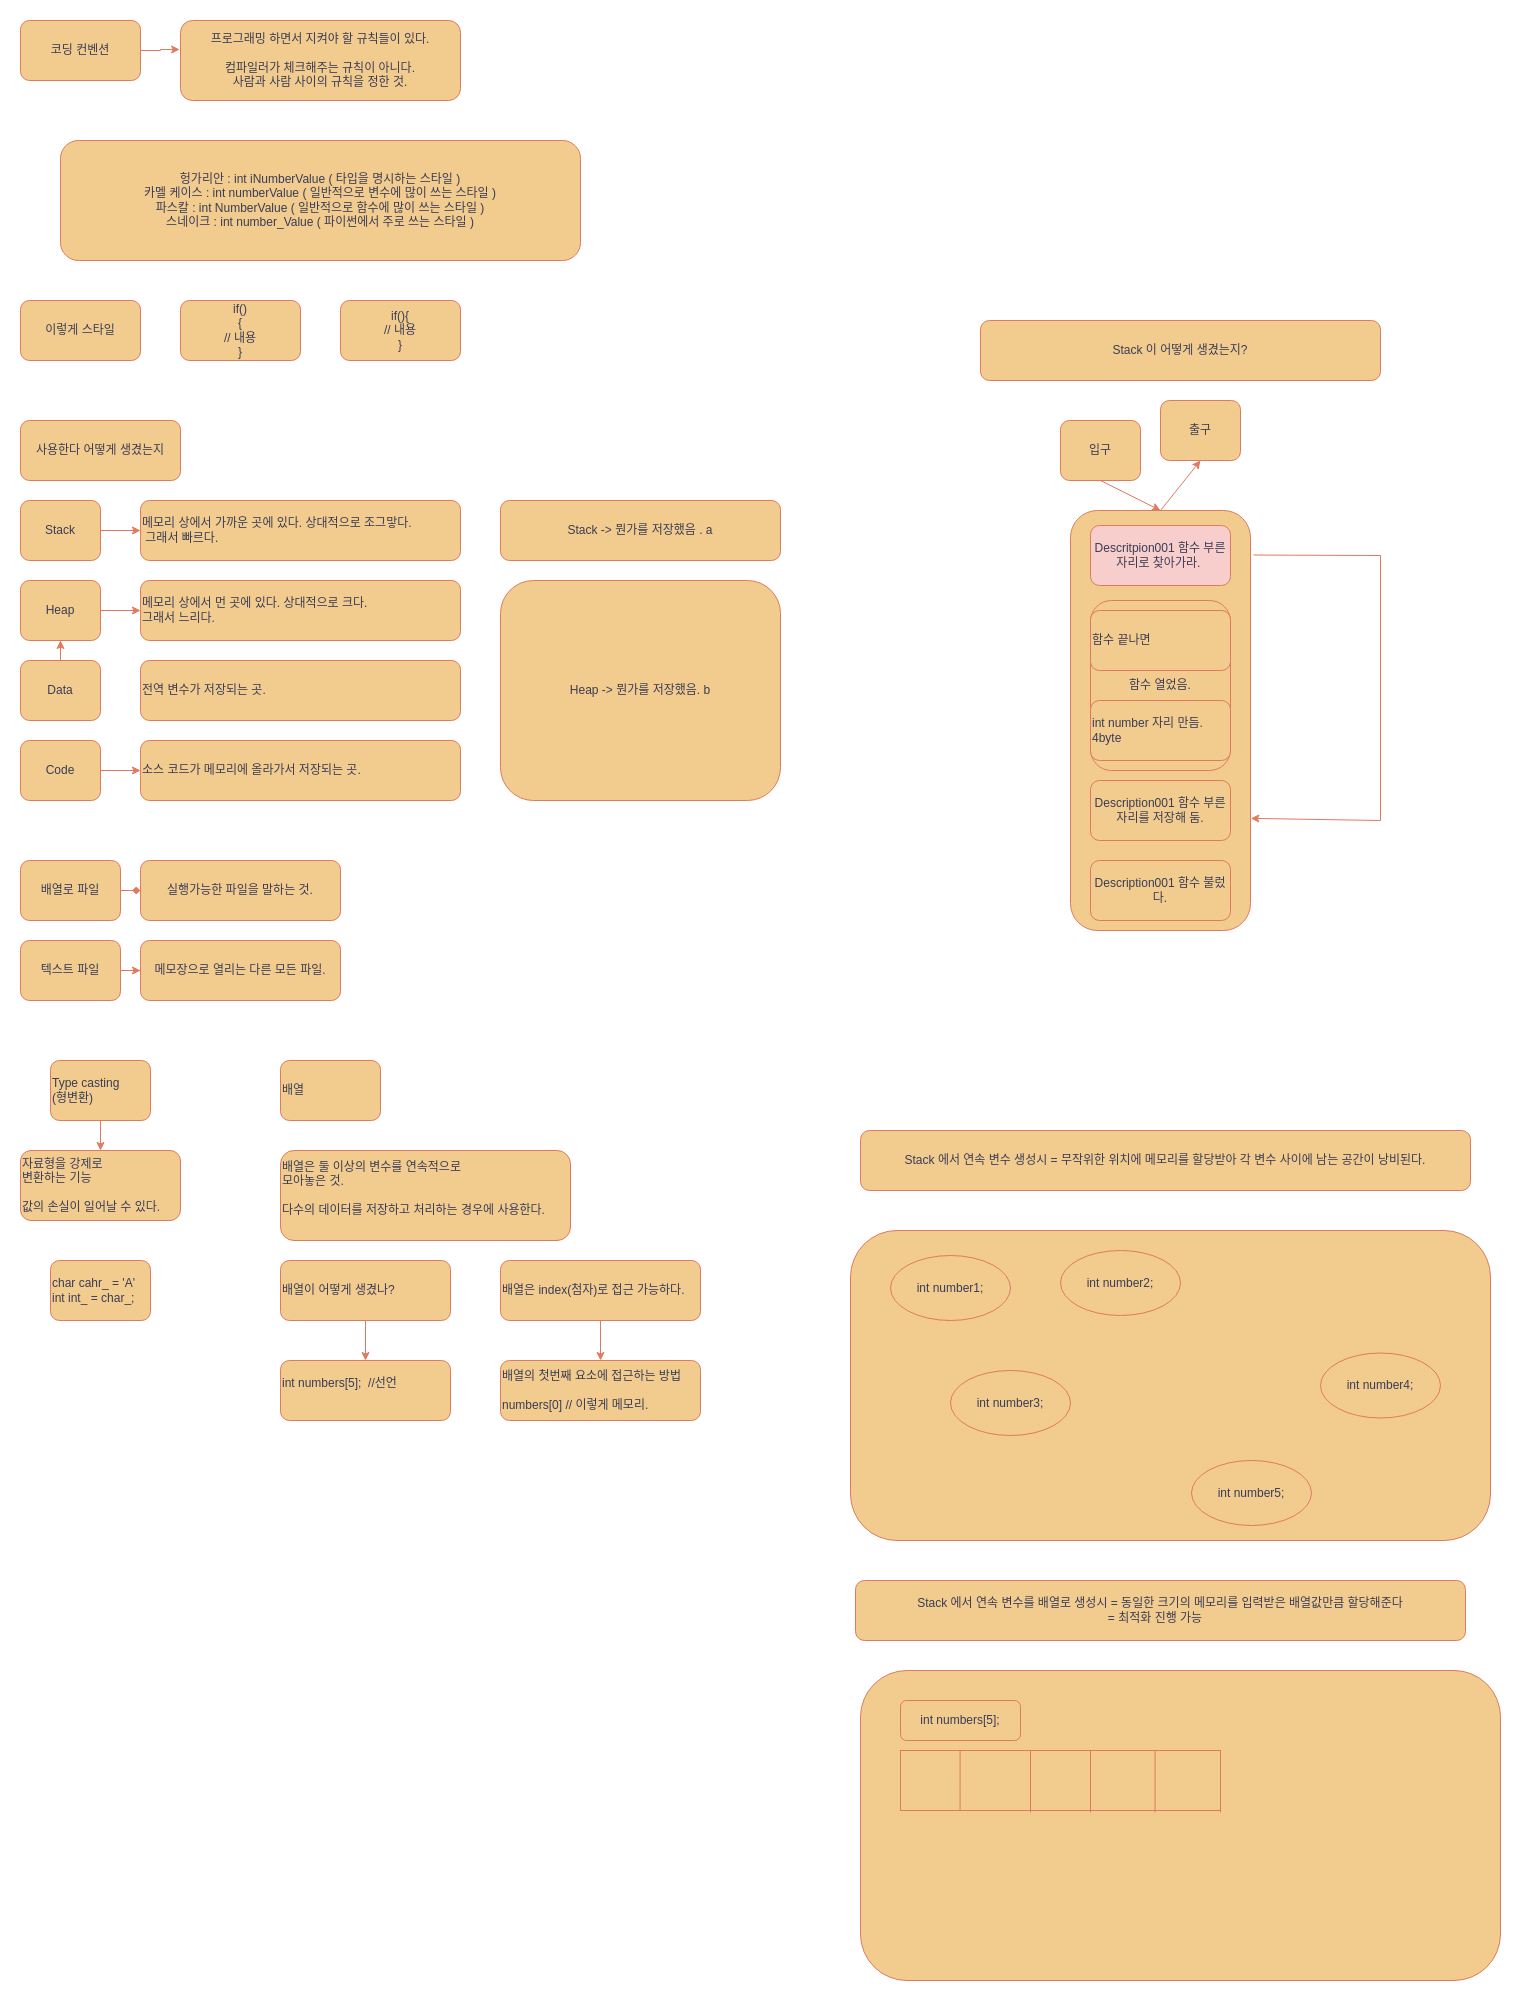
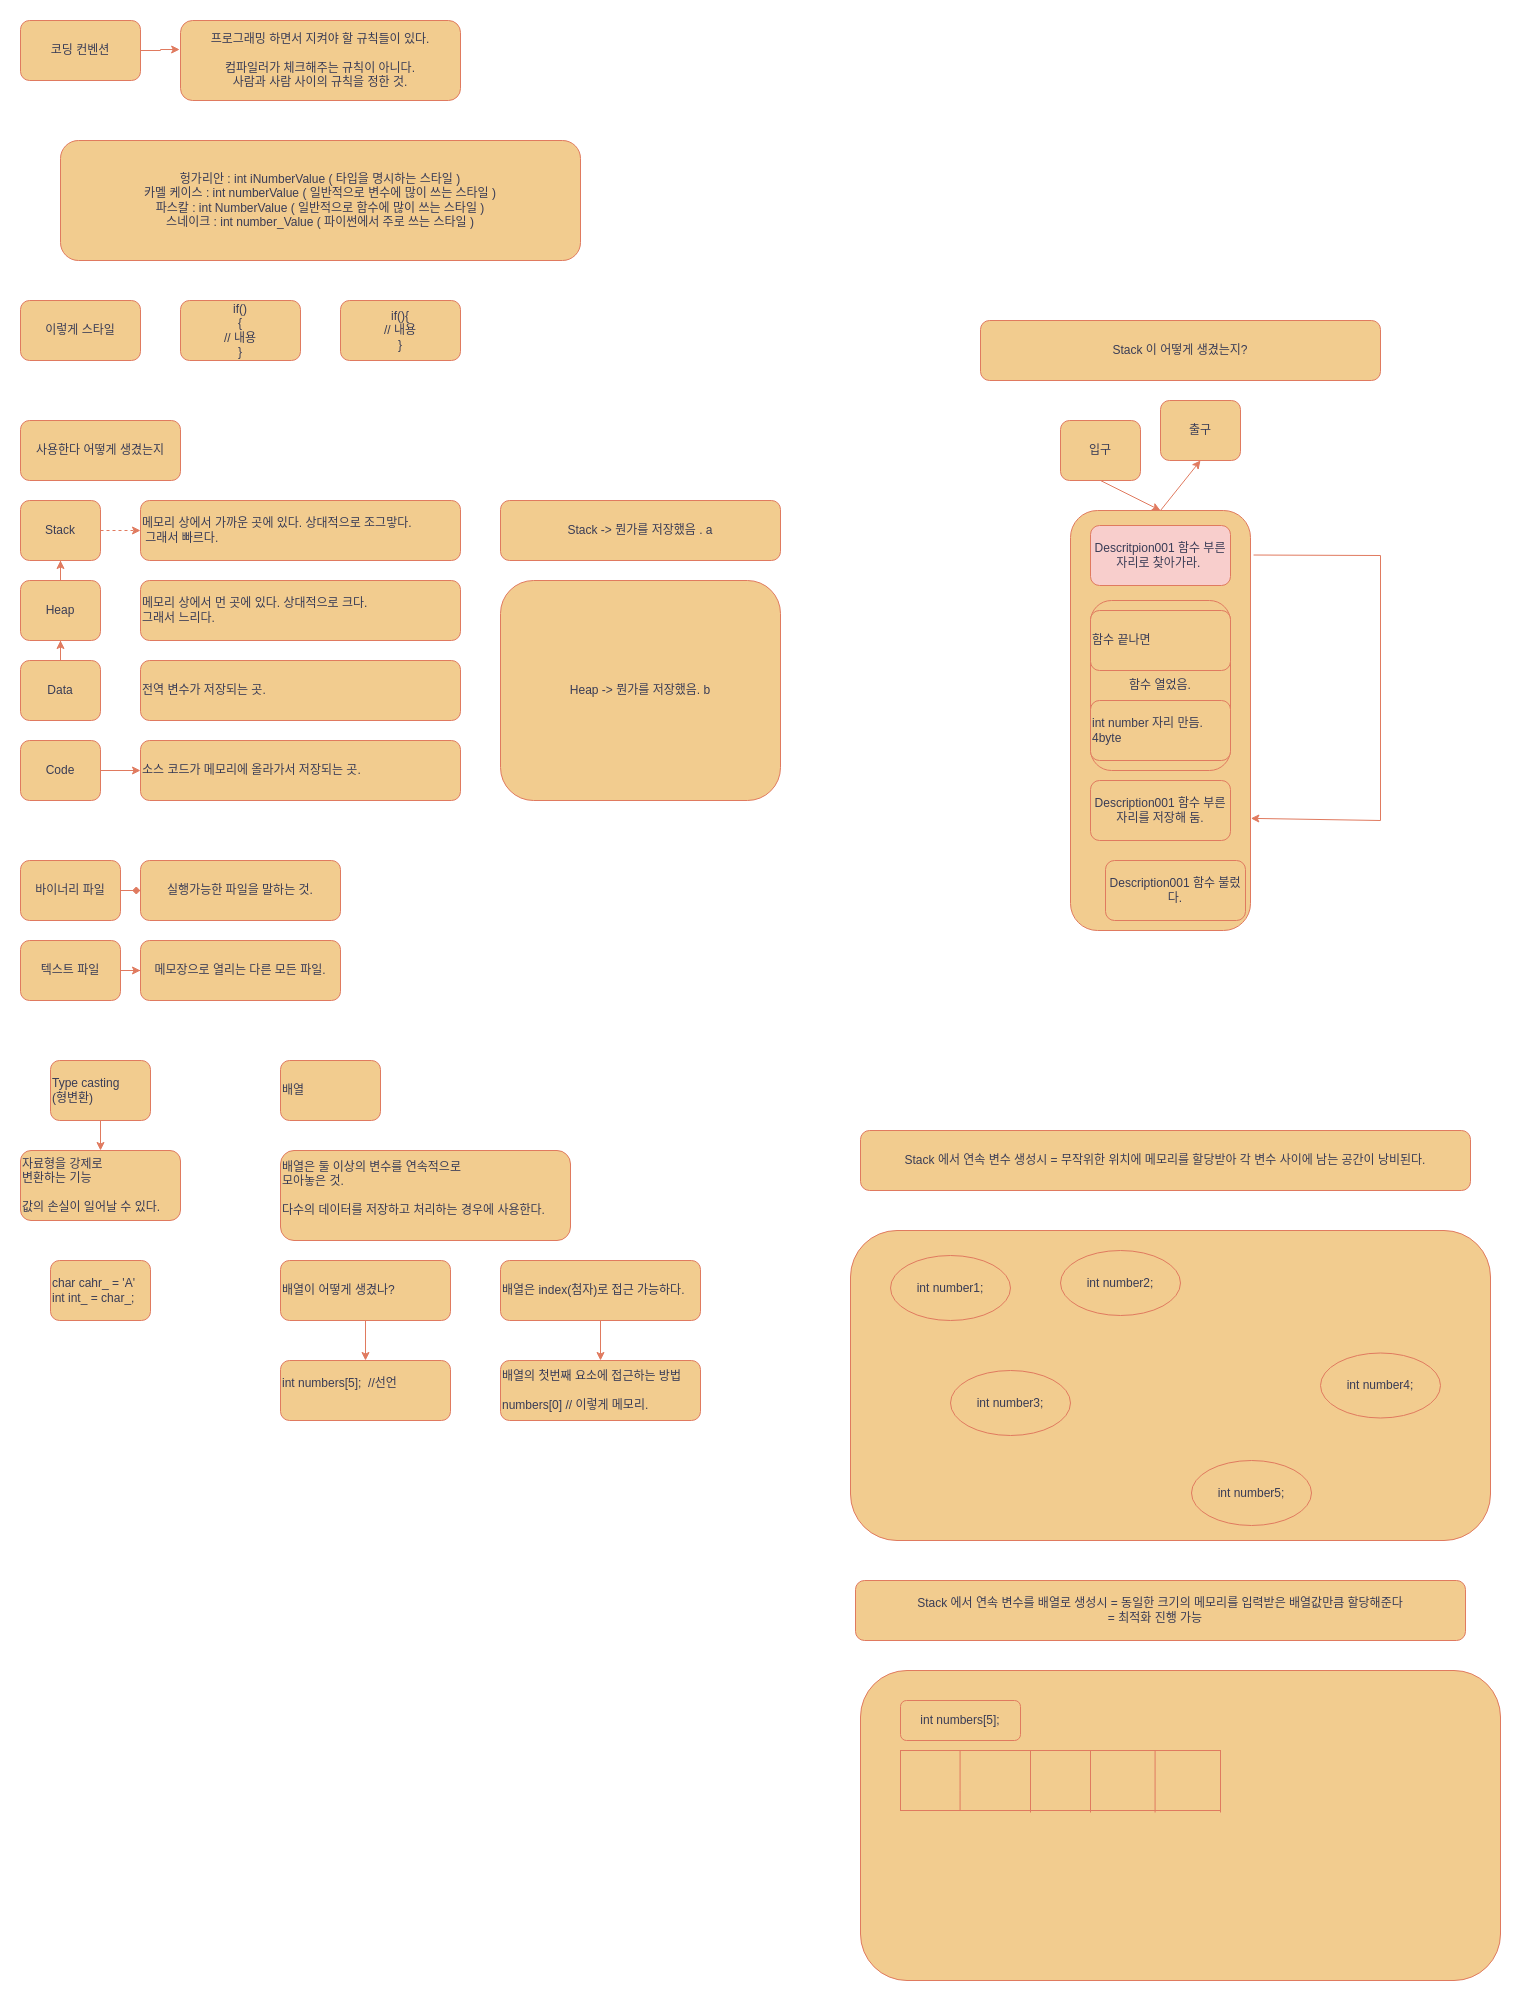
edge "Stack" -> "메모리 상에서 가까운 곳에 있다. 상대적으로 조그맣다. 그래서 빠르다.": style solid -> dashed
edge "Heap" -> "메모리 상에서 먼 곳에 있다. 상대적으로 크다. 그래서 느리다.": now "Heap" -> "Stack"
node "배열로 파일": label "배열로 파일" -> "바이너리 파일"
node "Description001 함수 불렀다.": moved (1161, 891) -> (1176, 891)
